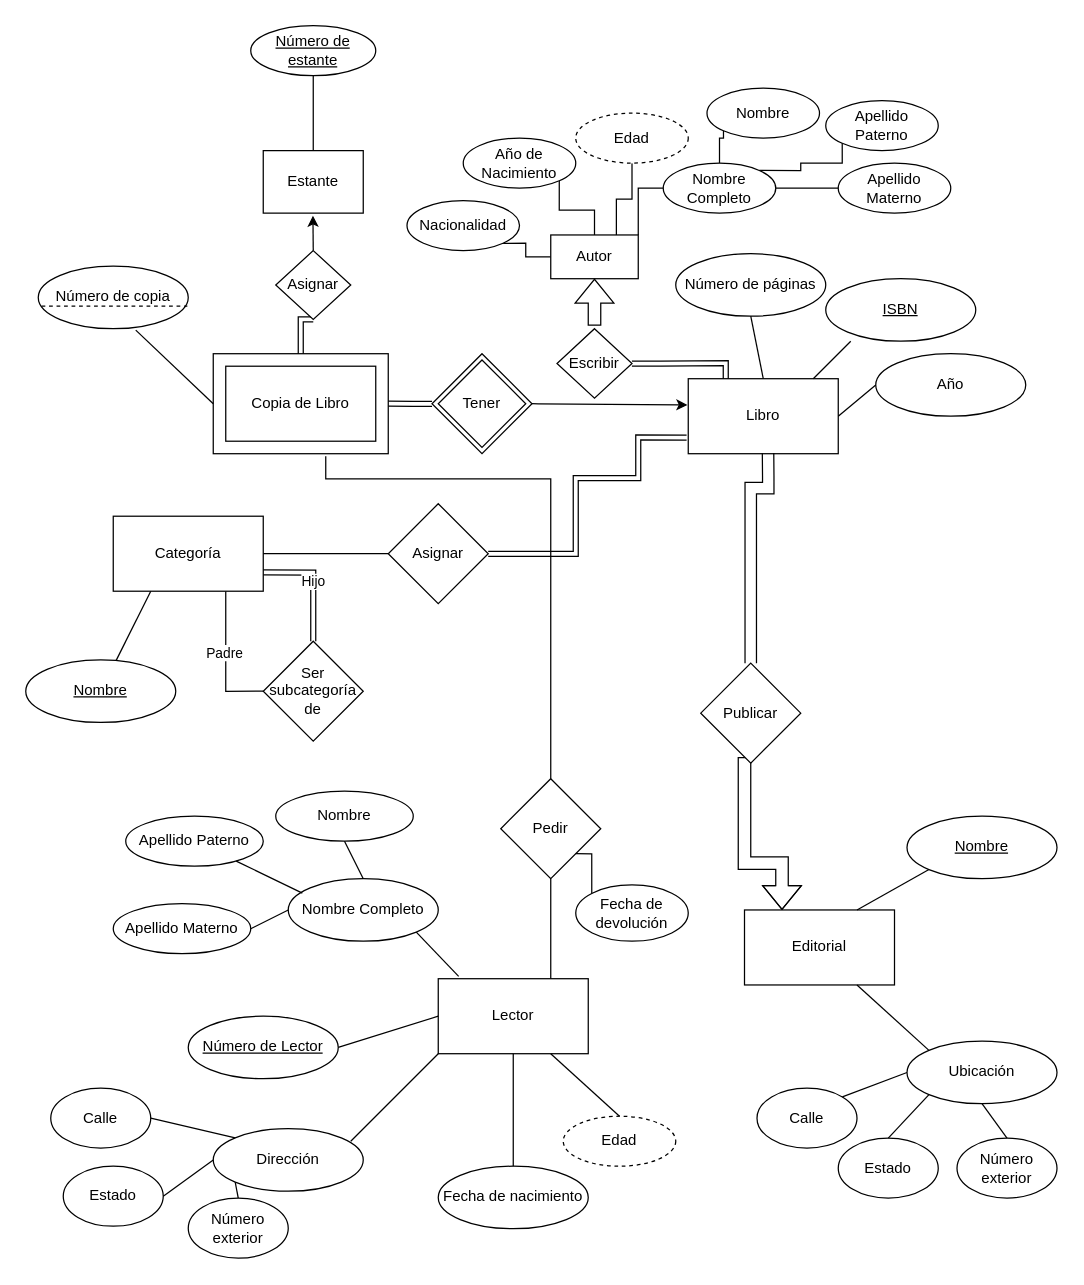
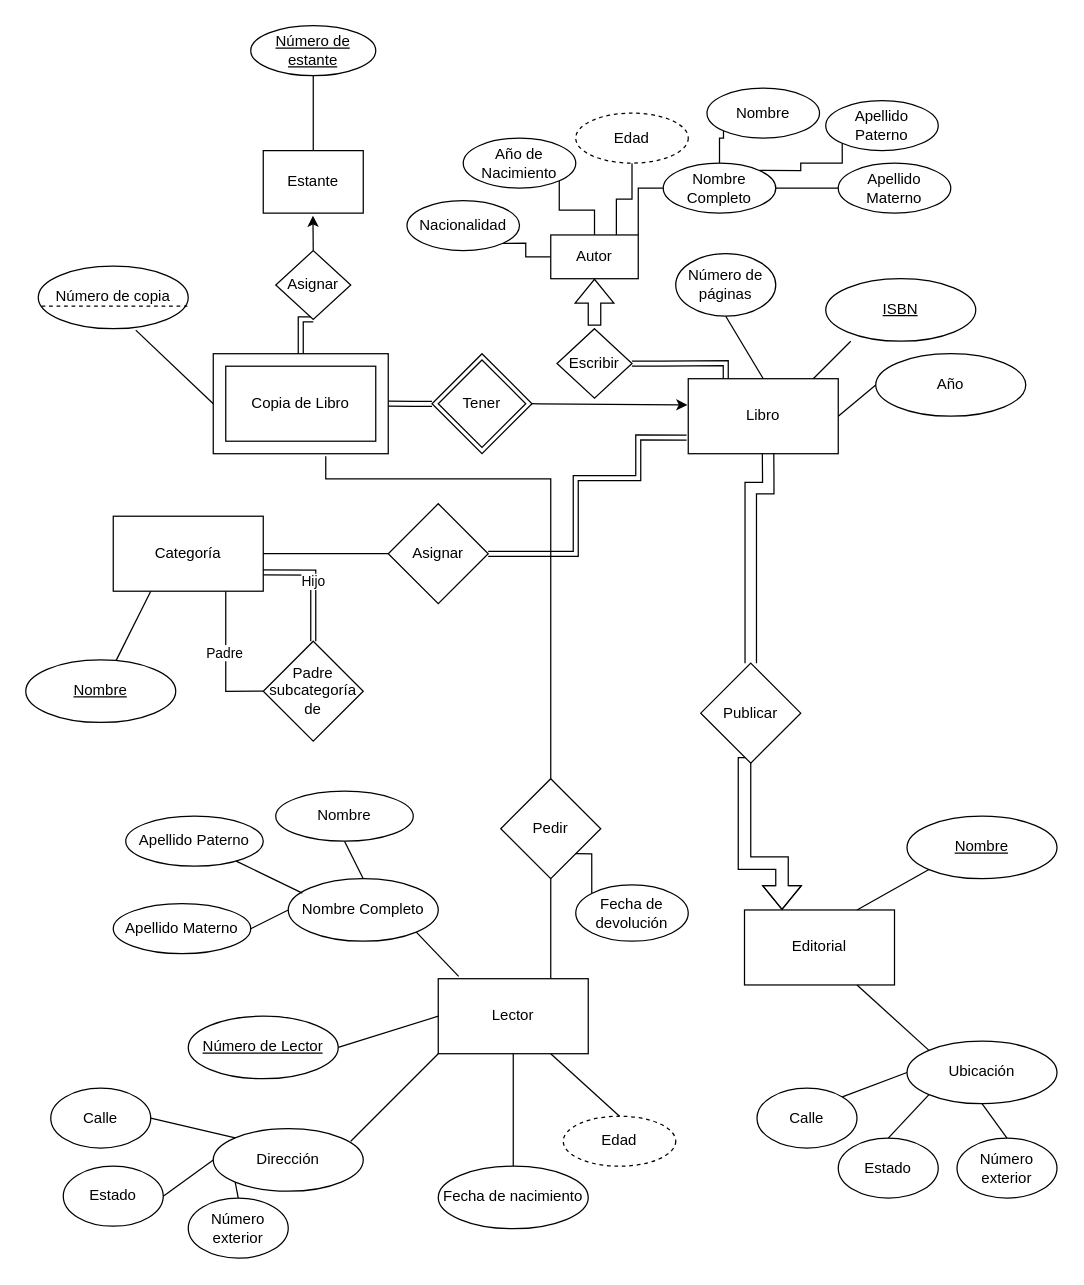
node "Número de páginas": size 150x63 -> 100x63
node "Ser subcategoría de": label "Ser subcategoría de" -> "Padre subcategoría de"
